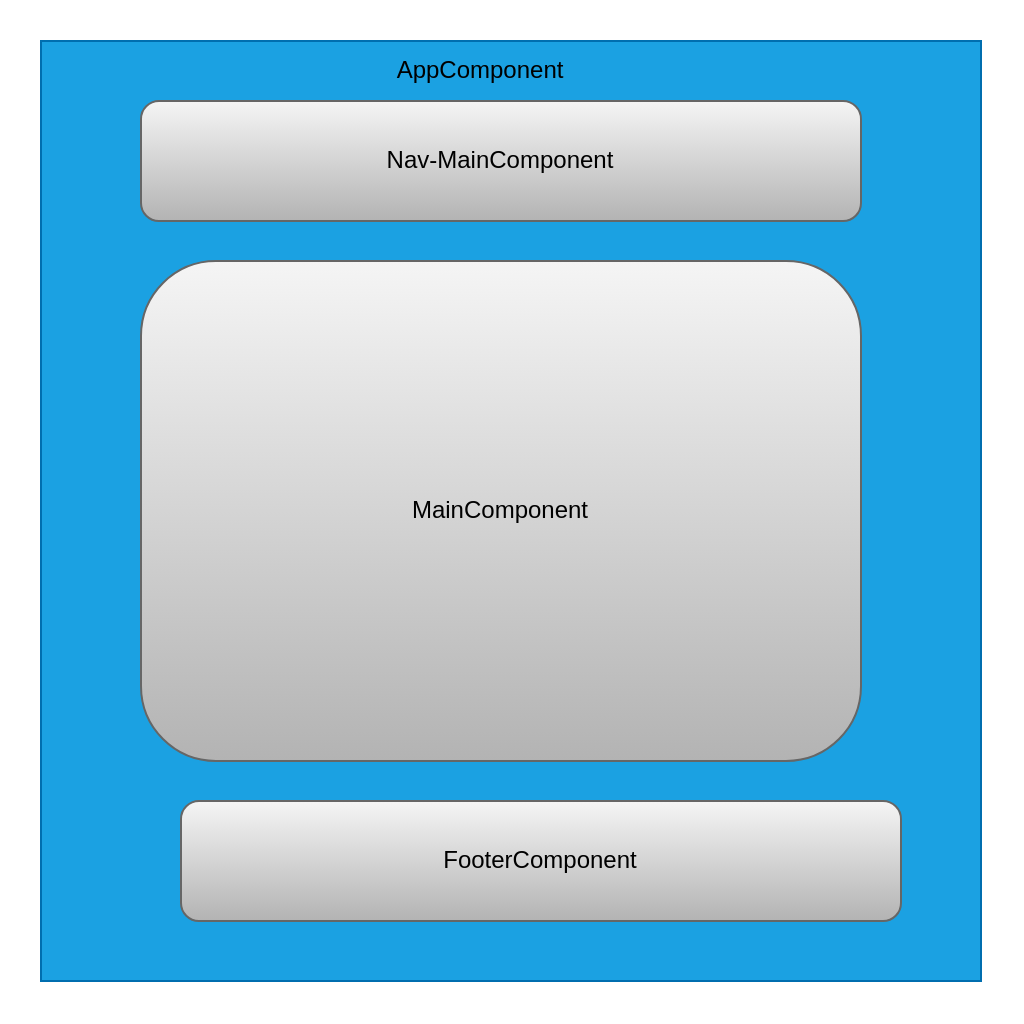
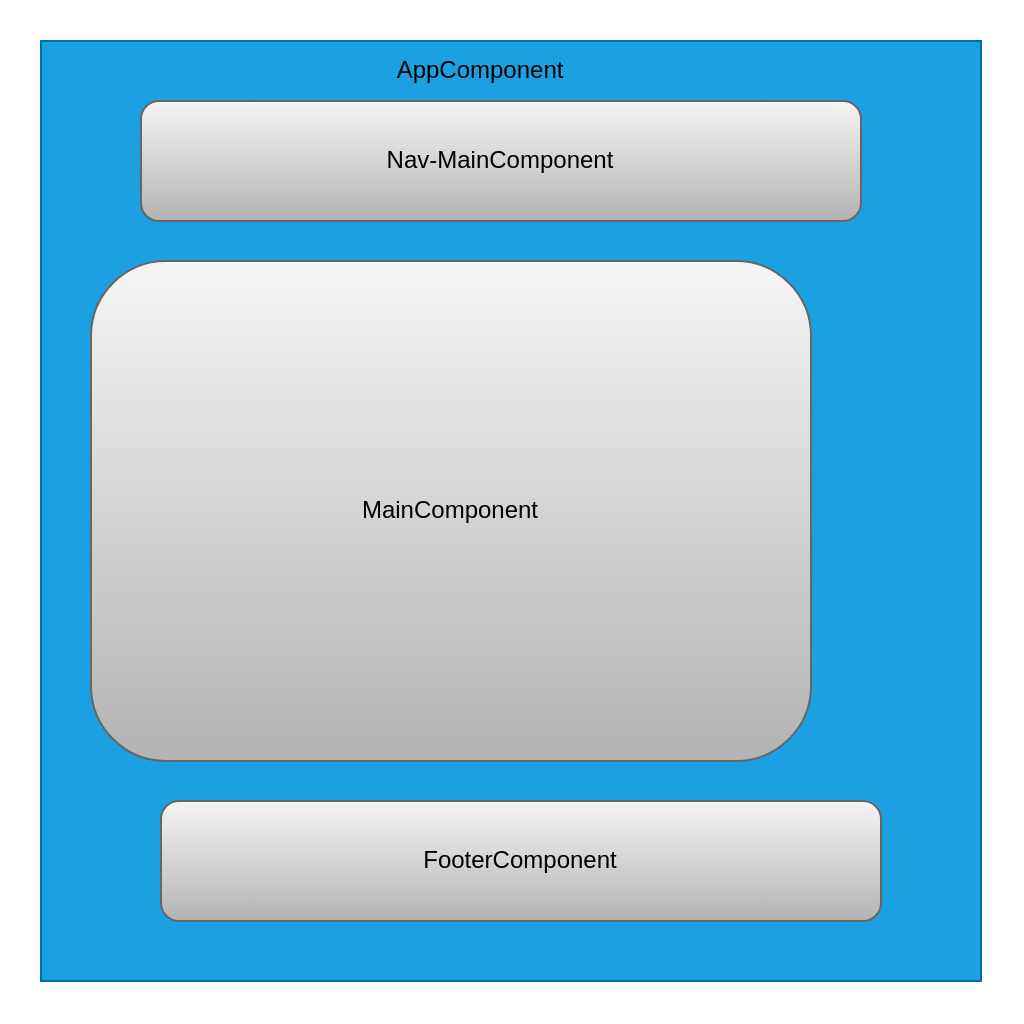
node "MainComponent": moved (501, 511) -> (451, 511)
node "FooterComponent": moved (541, 861) -> (521, 861)
